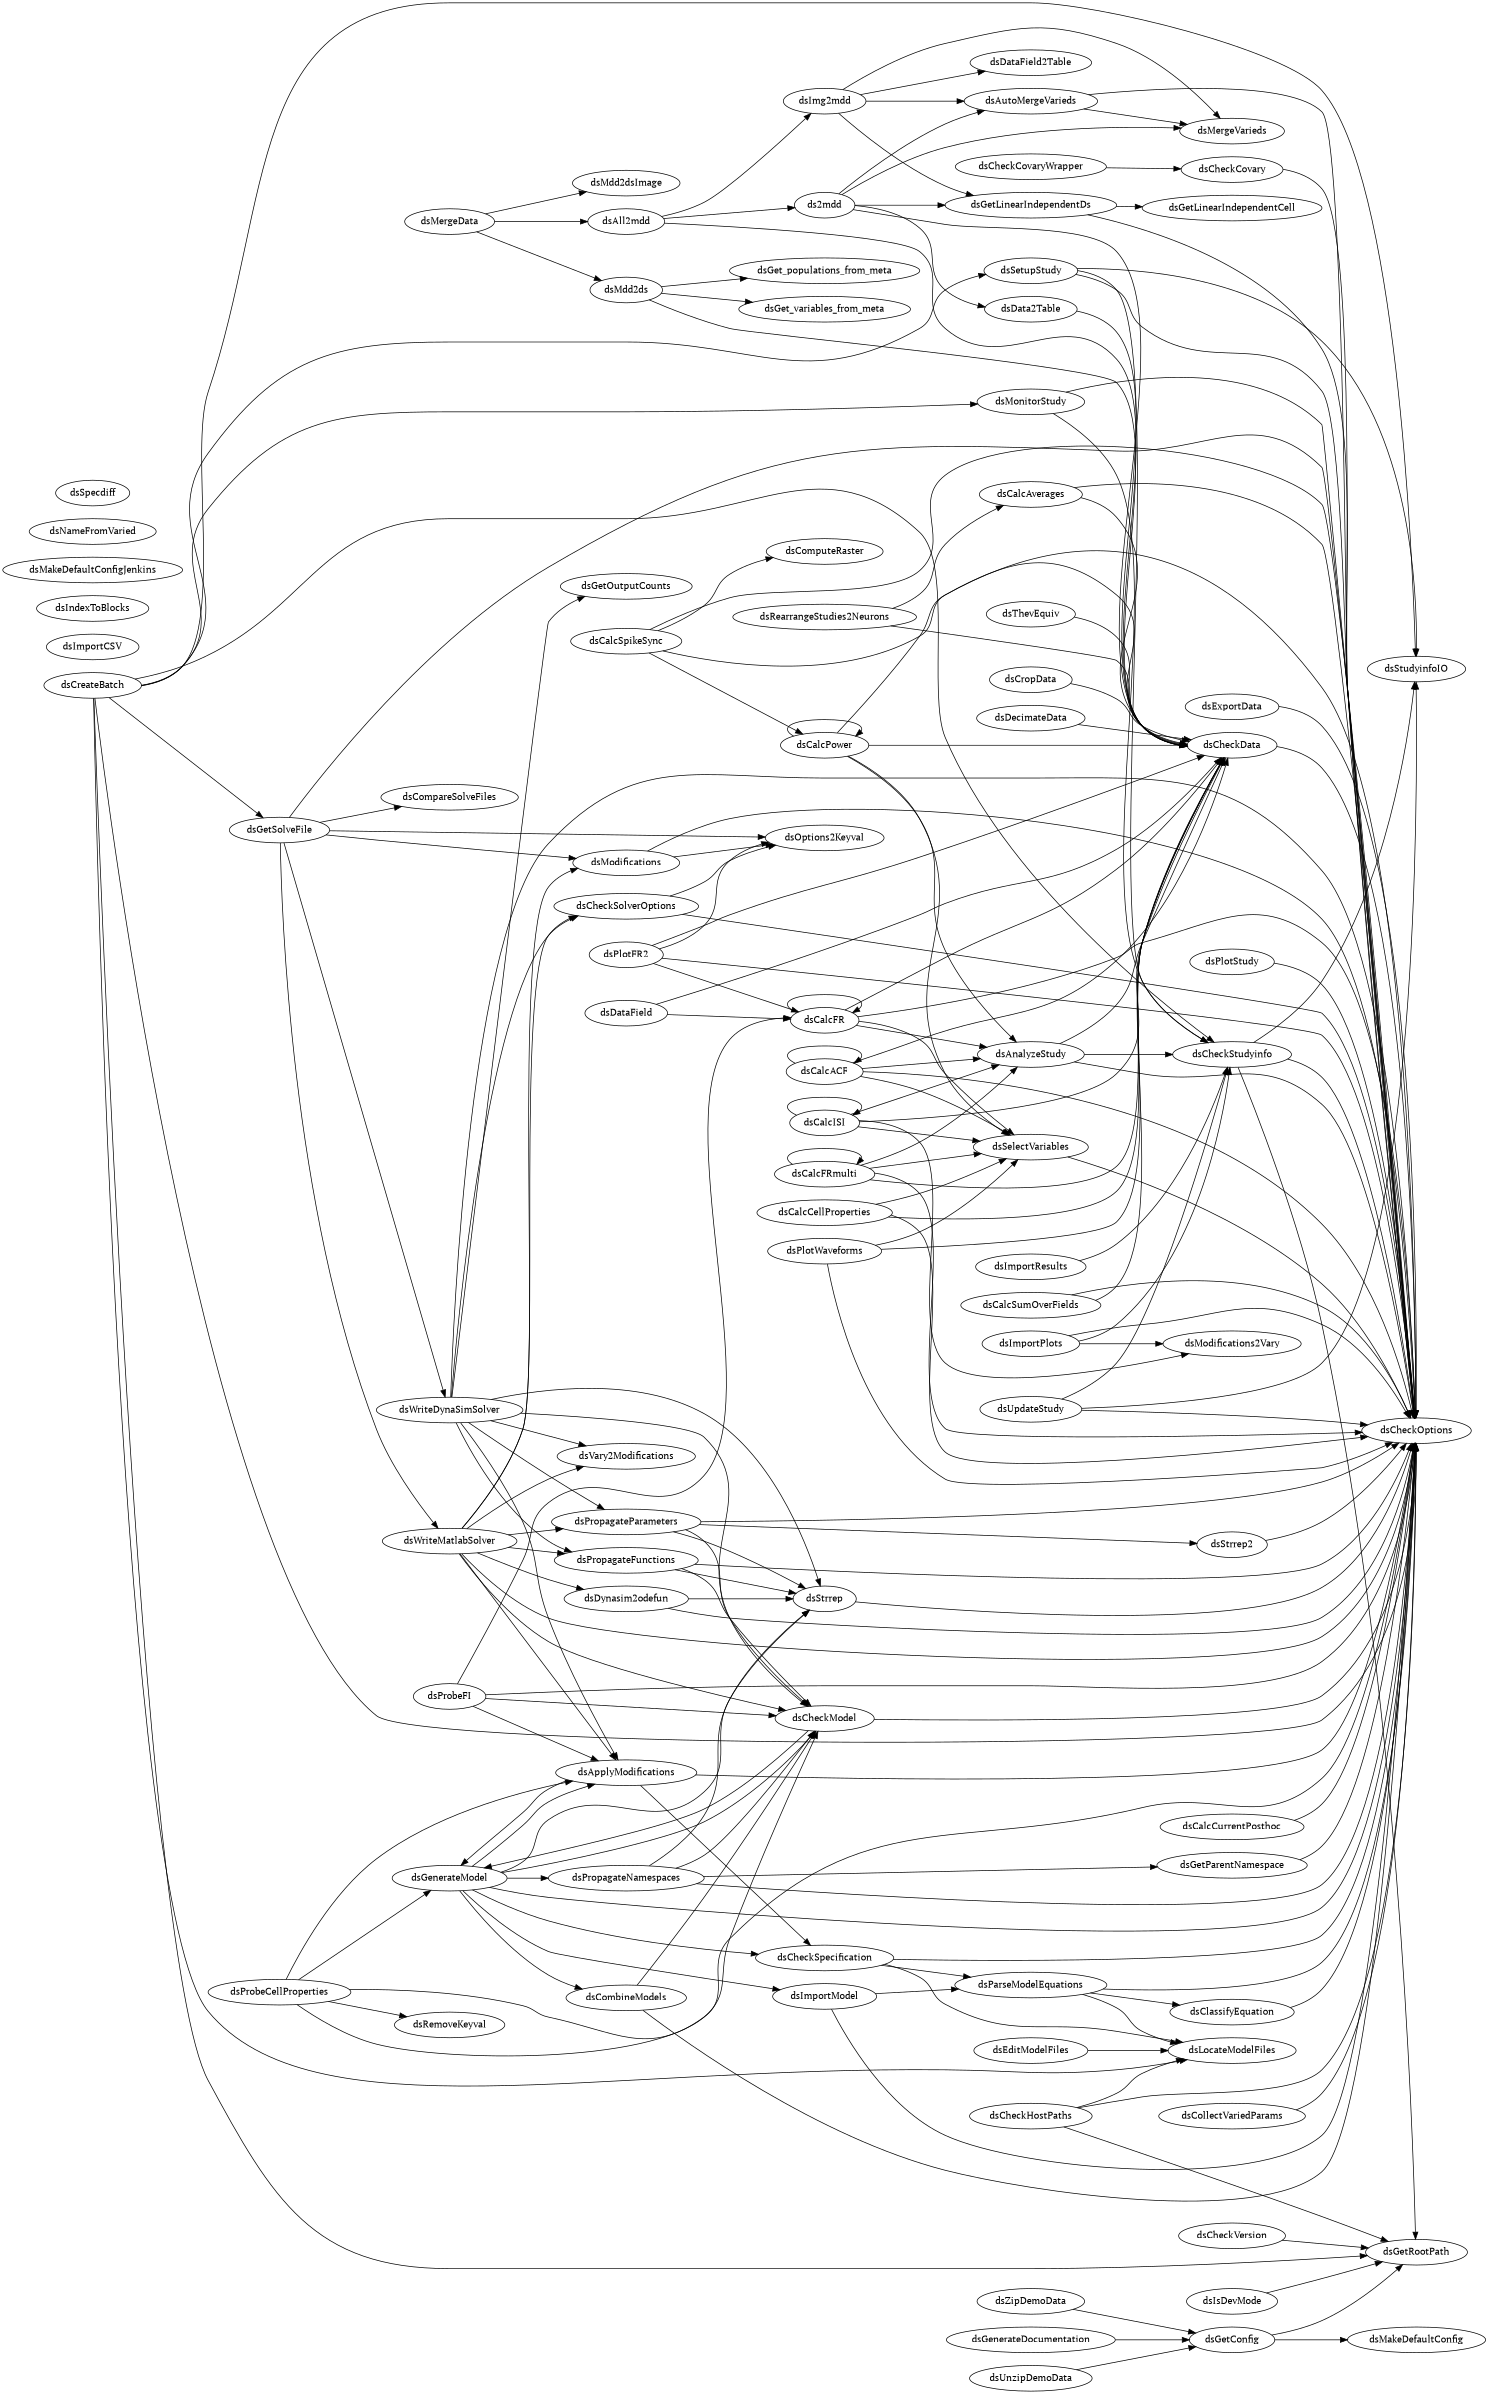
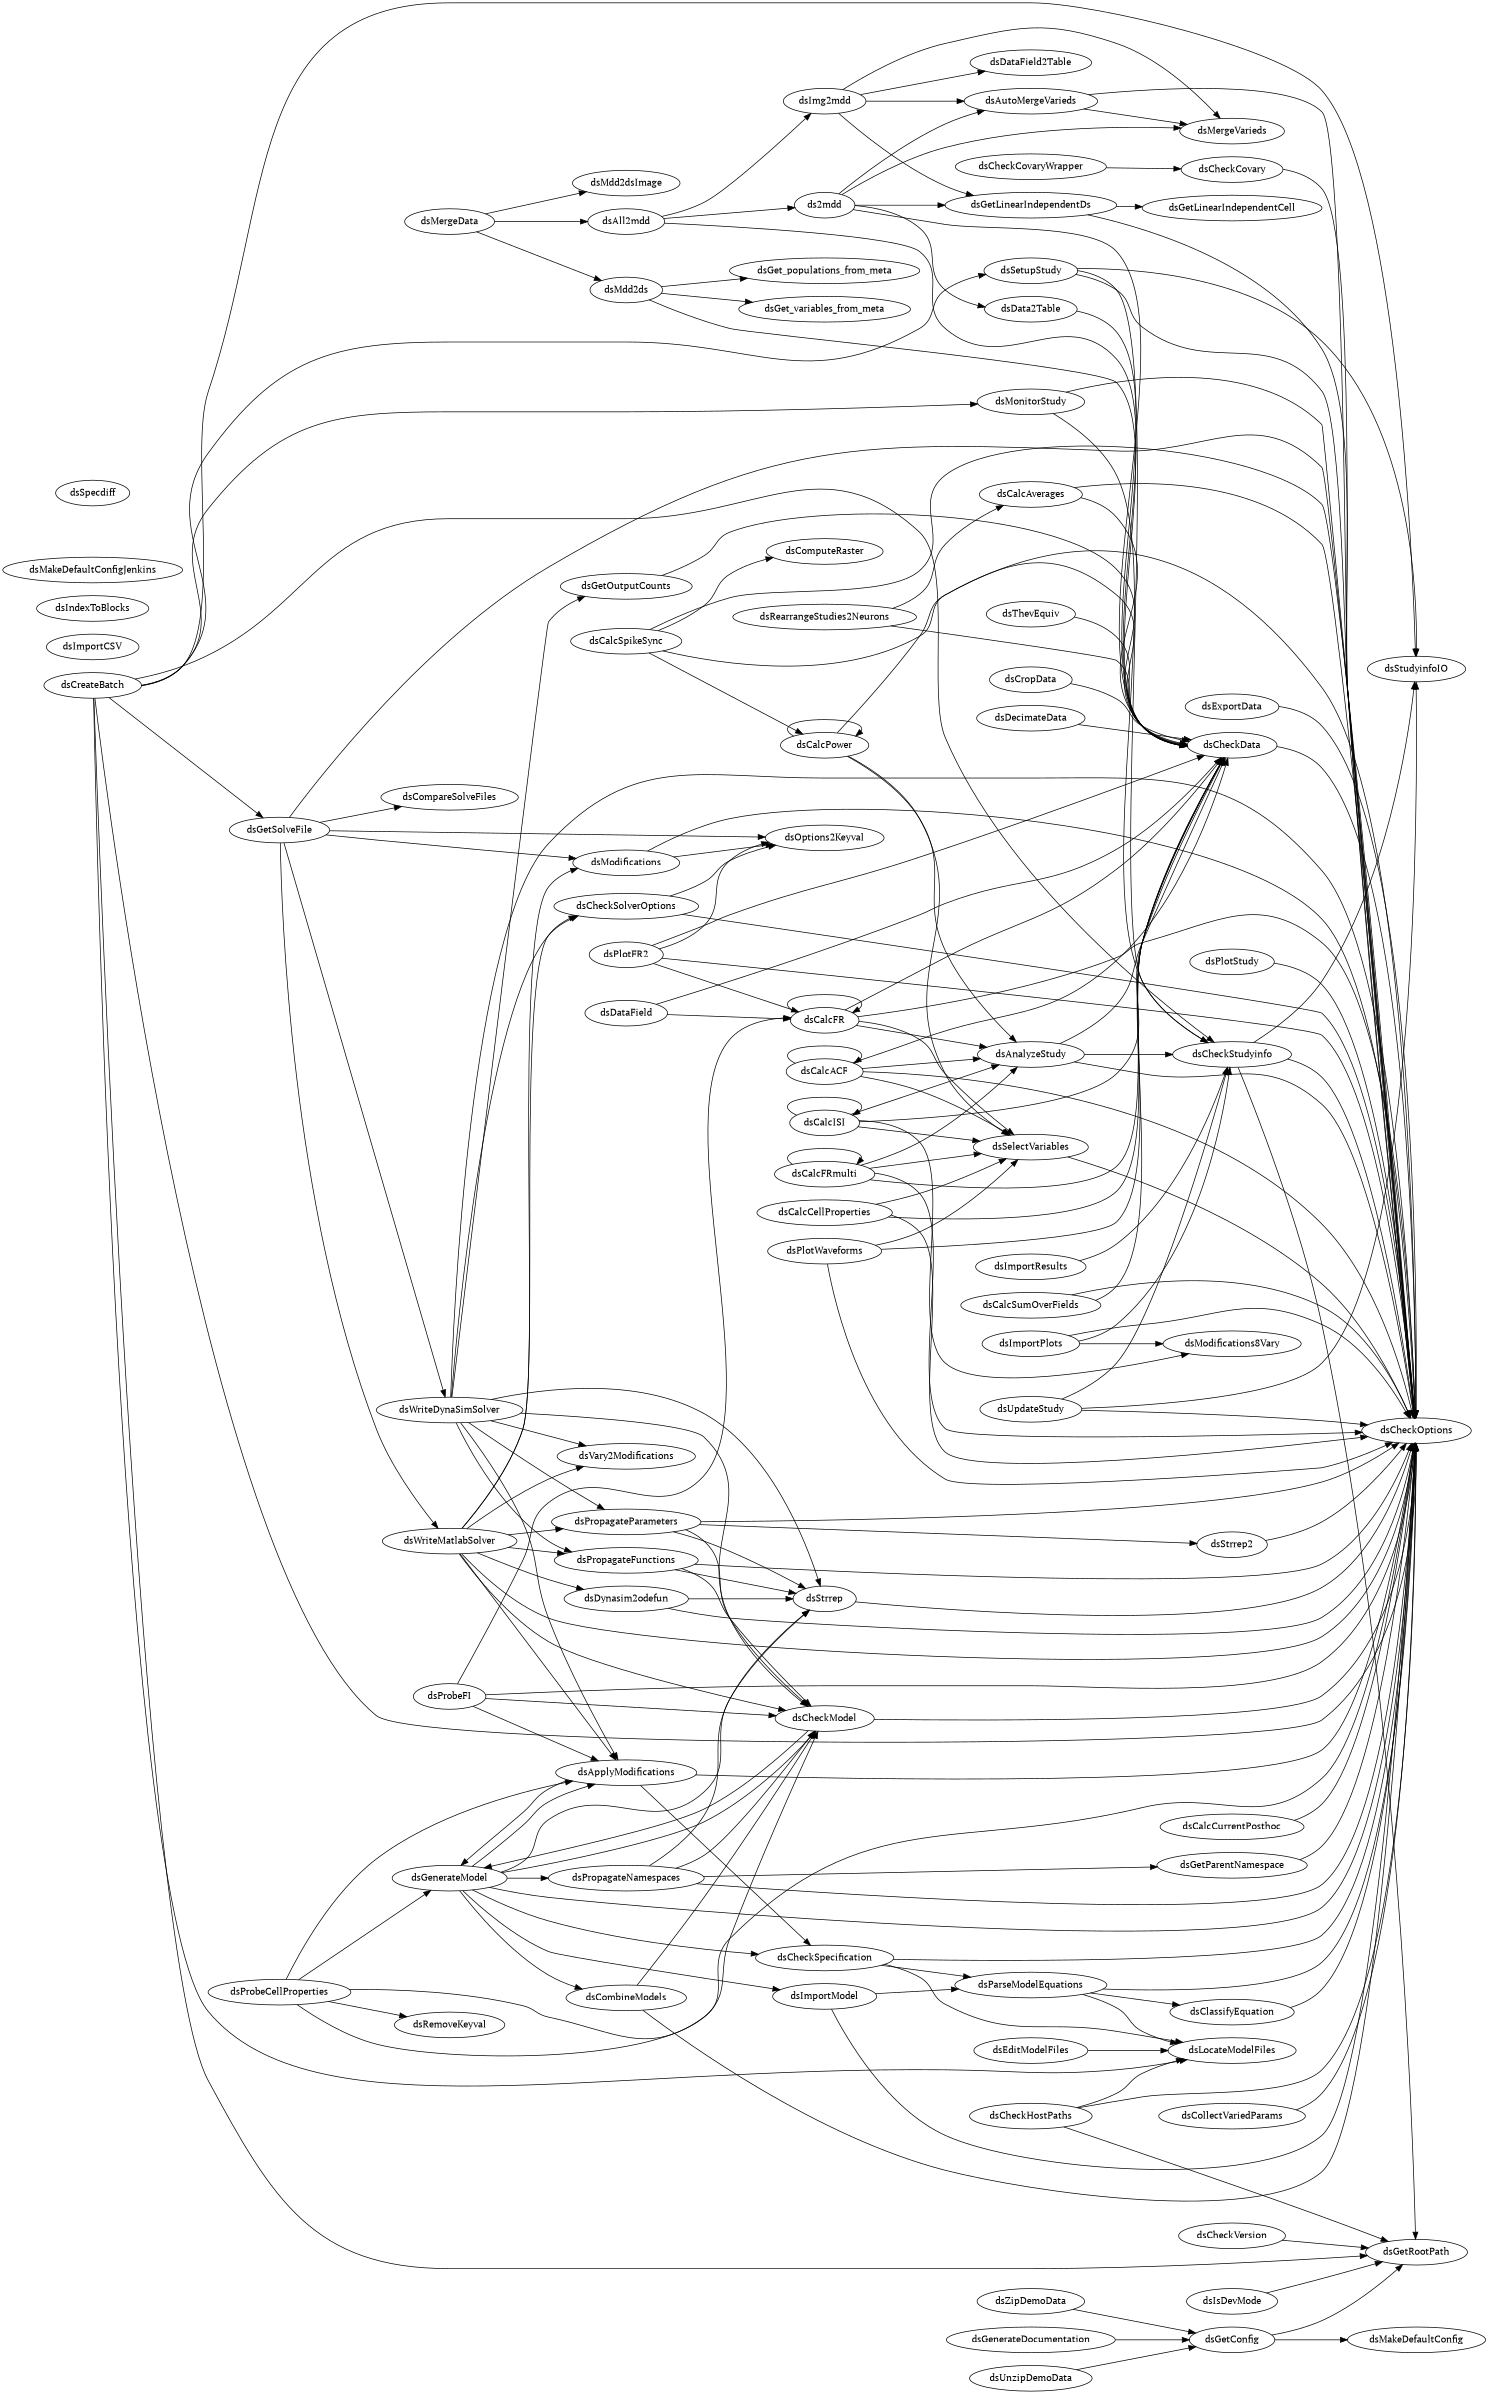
node "dsNameFromVaried": removed
edge "dsCalcPower" -> "dsCheckData": now "dsGetOutputCounts" -> "dsCheckData"
node "dsModifications2Vary": label "dsModifications2Vary" -> "dsModifications8Vary"
